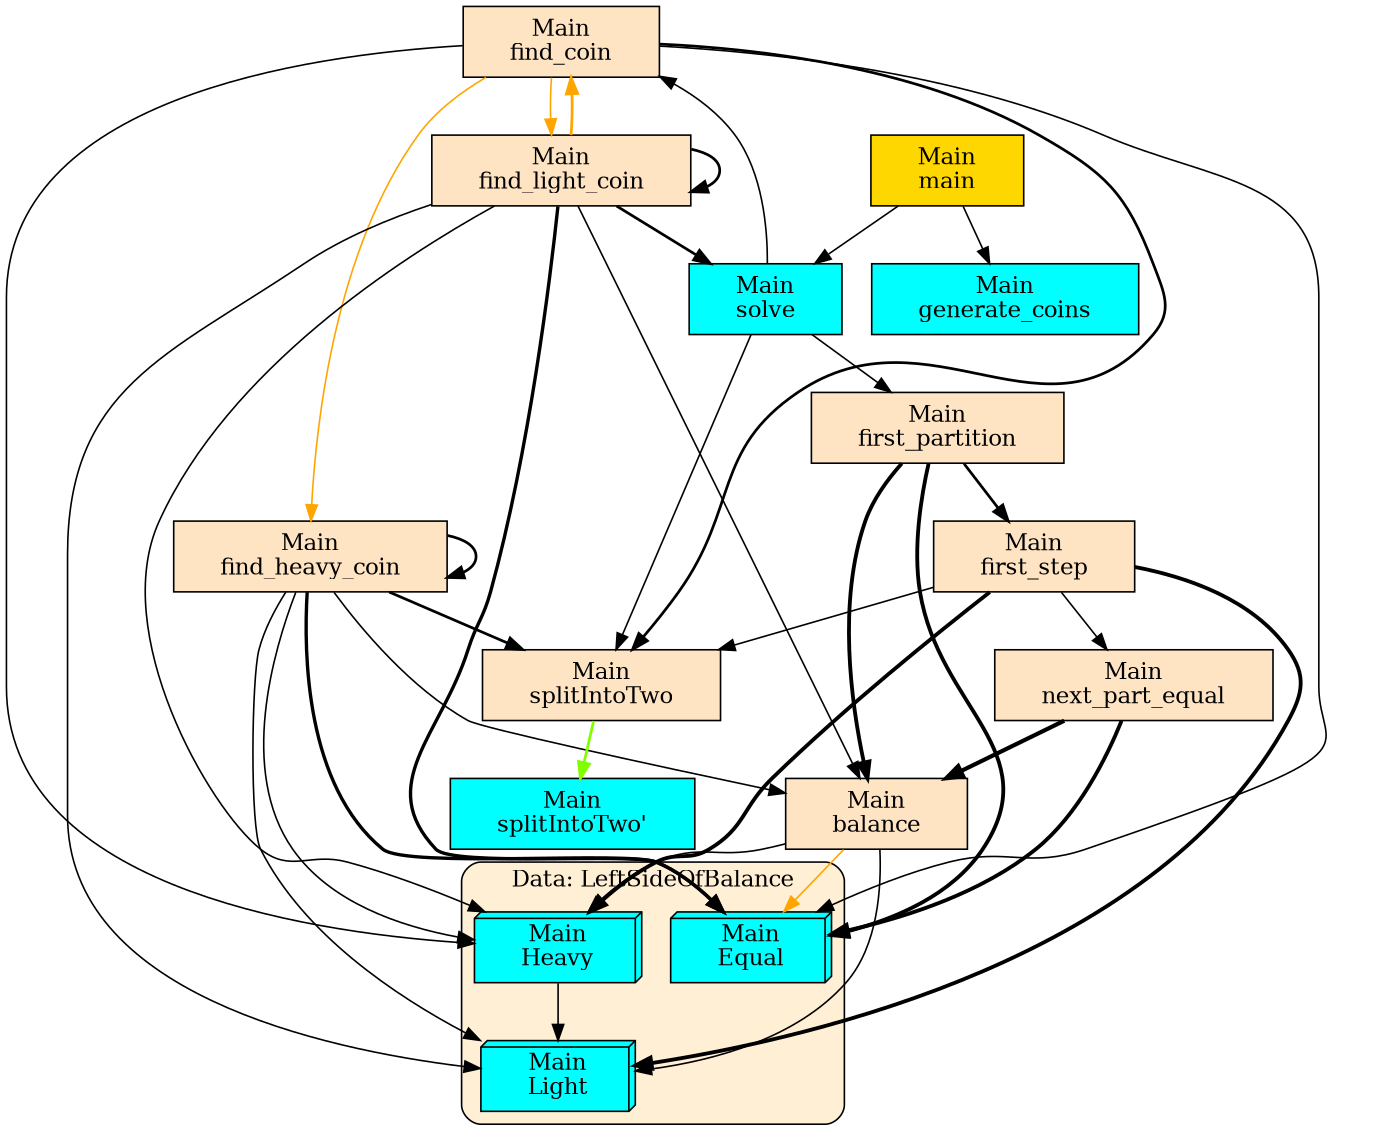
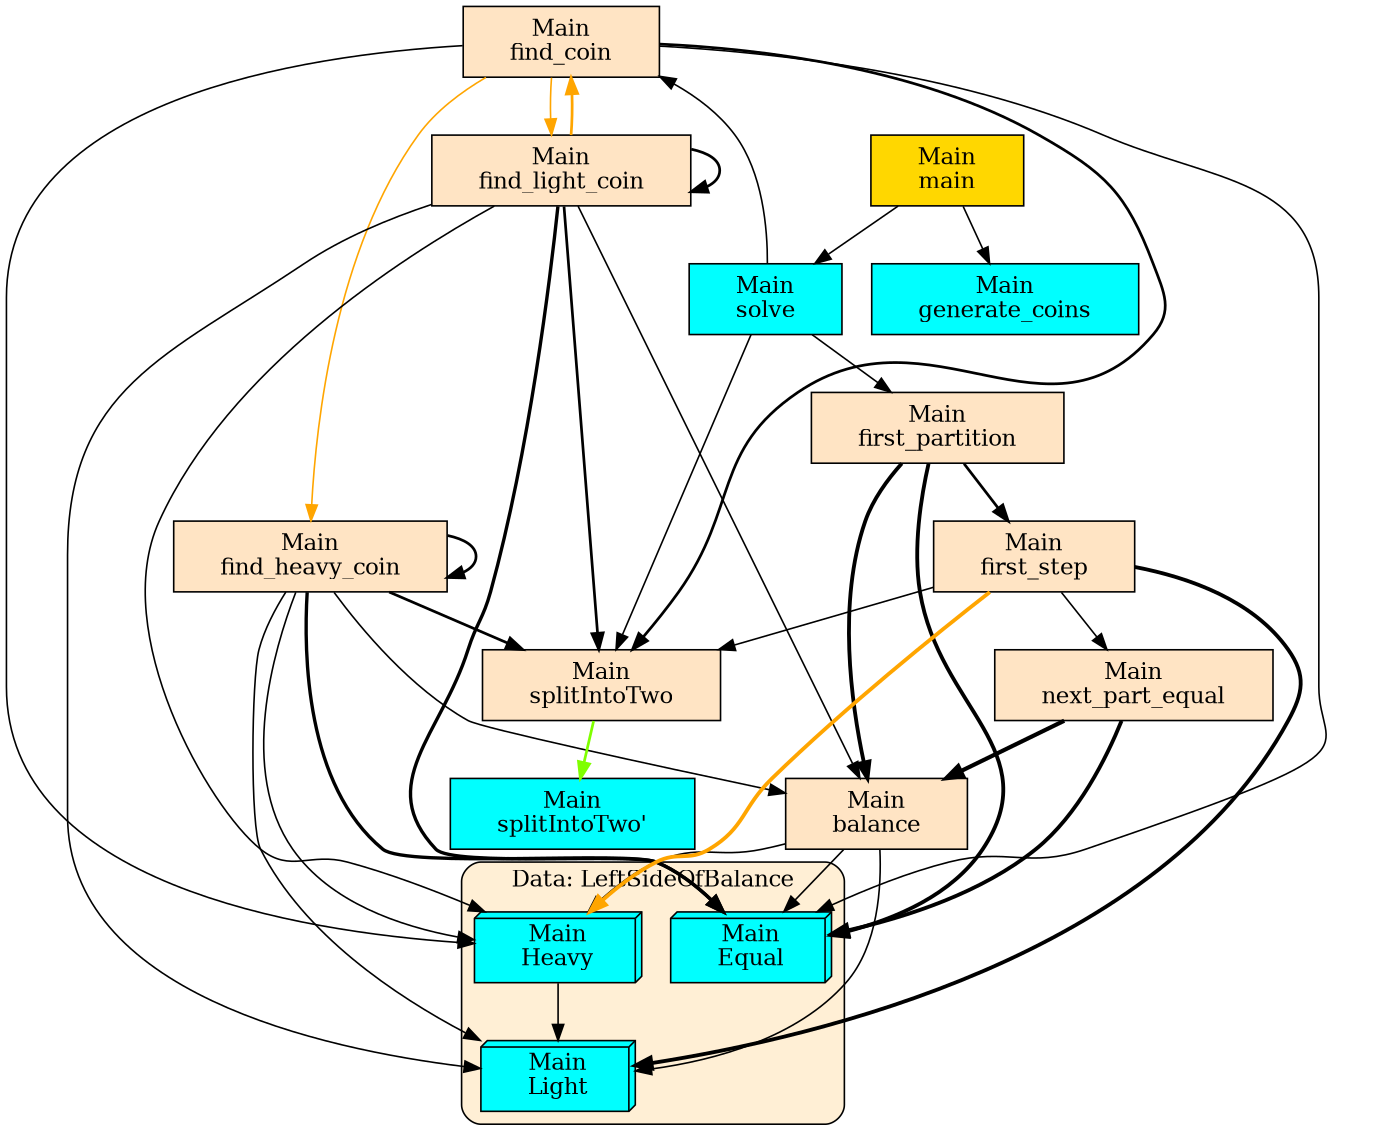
edge "Main find_light_coin" -> "Main solve": now "Main find_light_coin" -> "Main splitIntoTwo"
edge "Main first_step" -> "Main Heavy": color black -> orange
edge "Main balance" -> "Main Equal": color orange -> black
